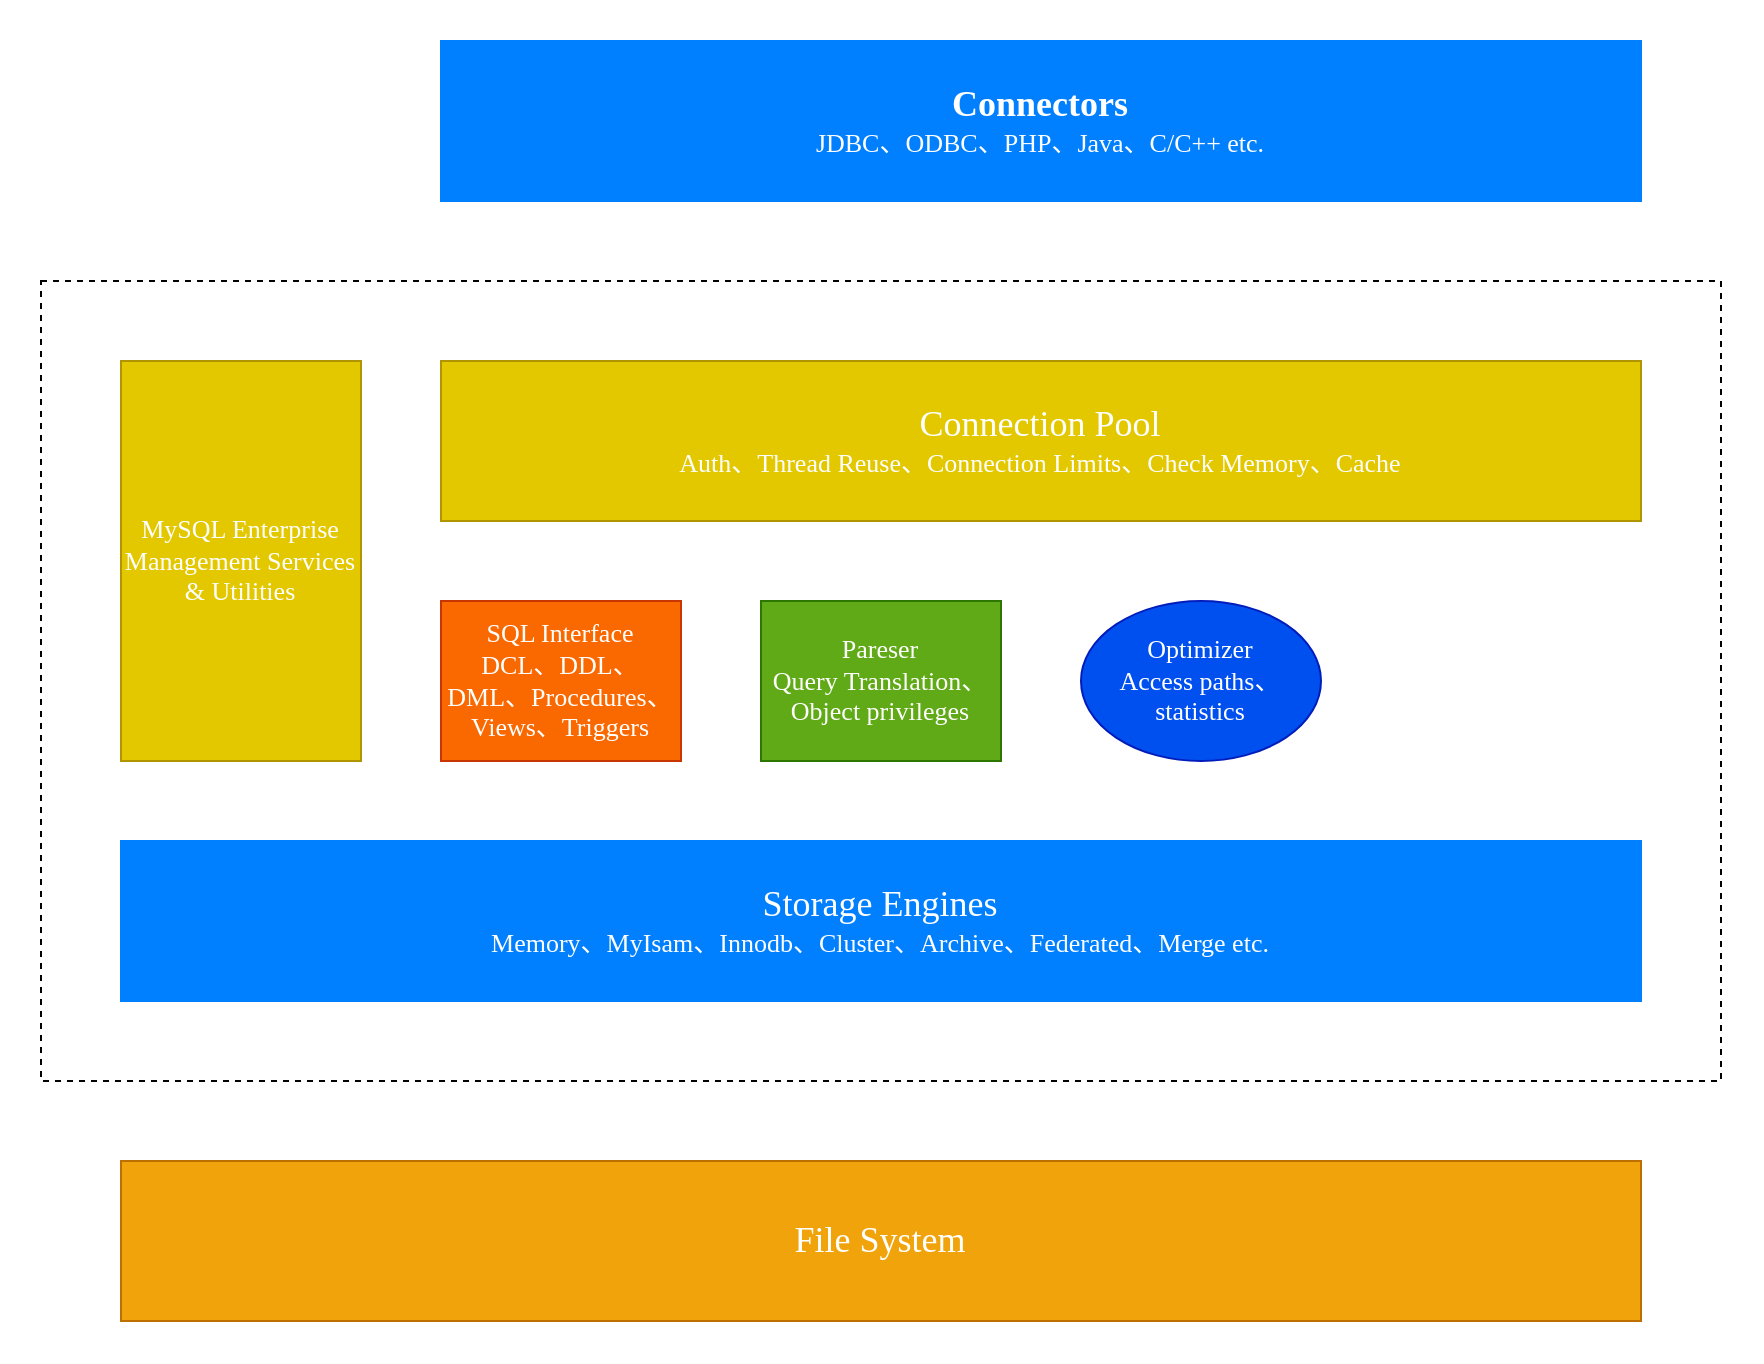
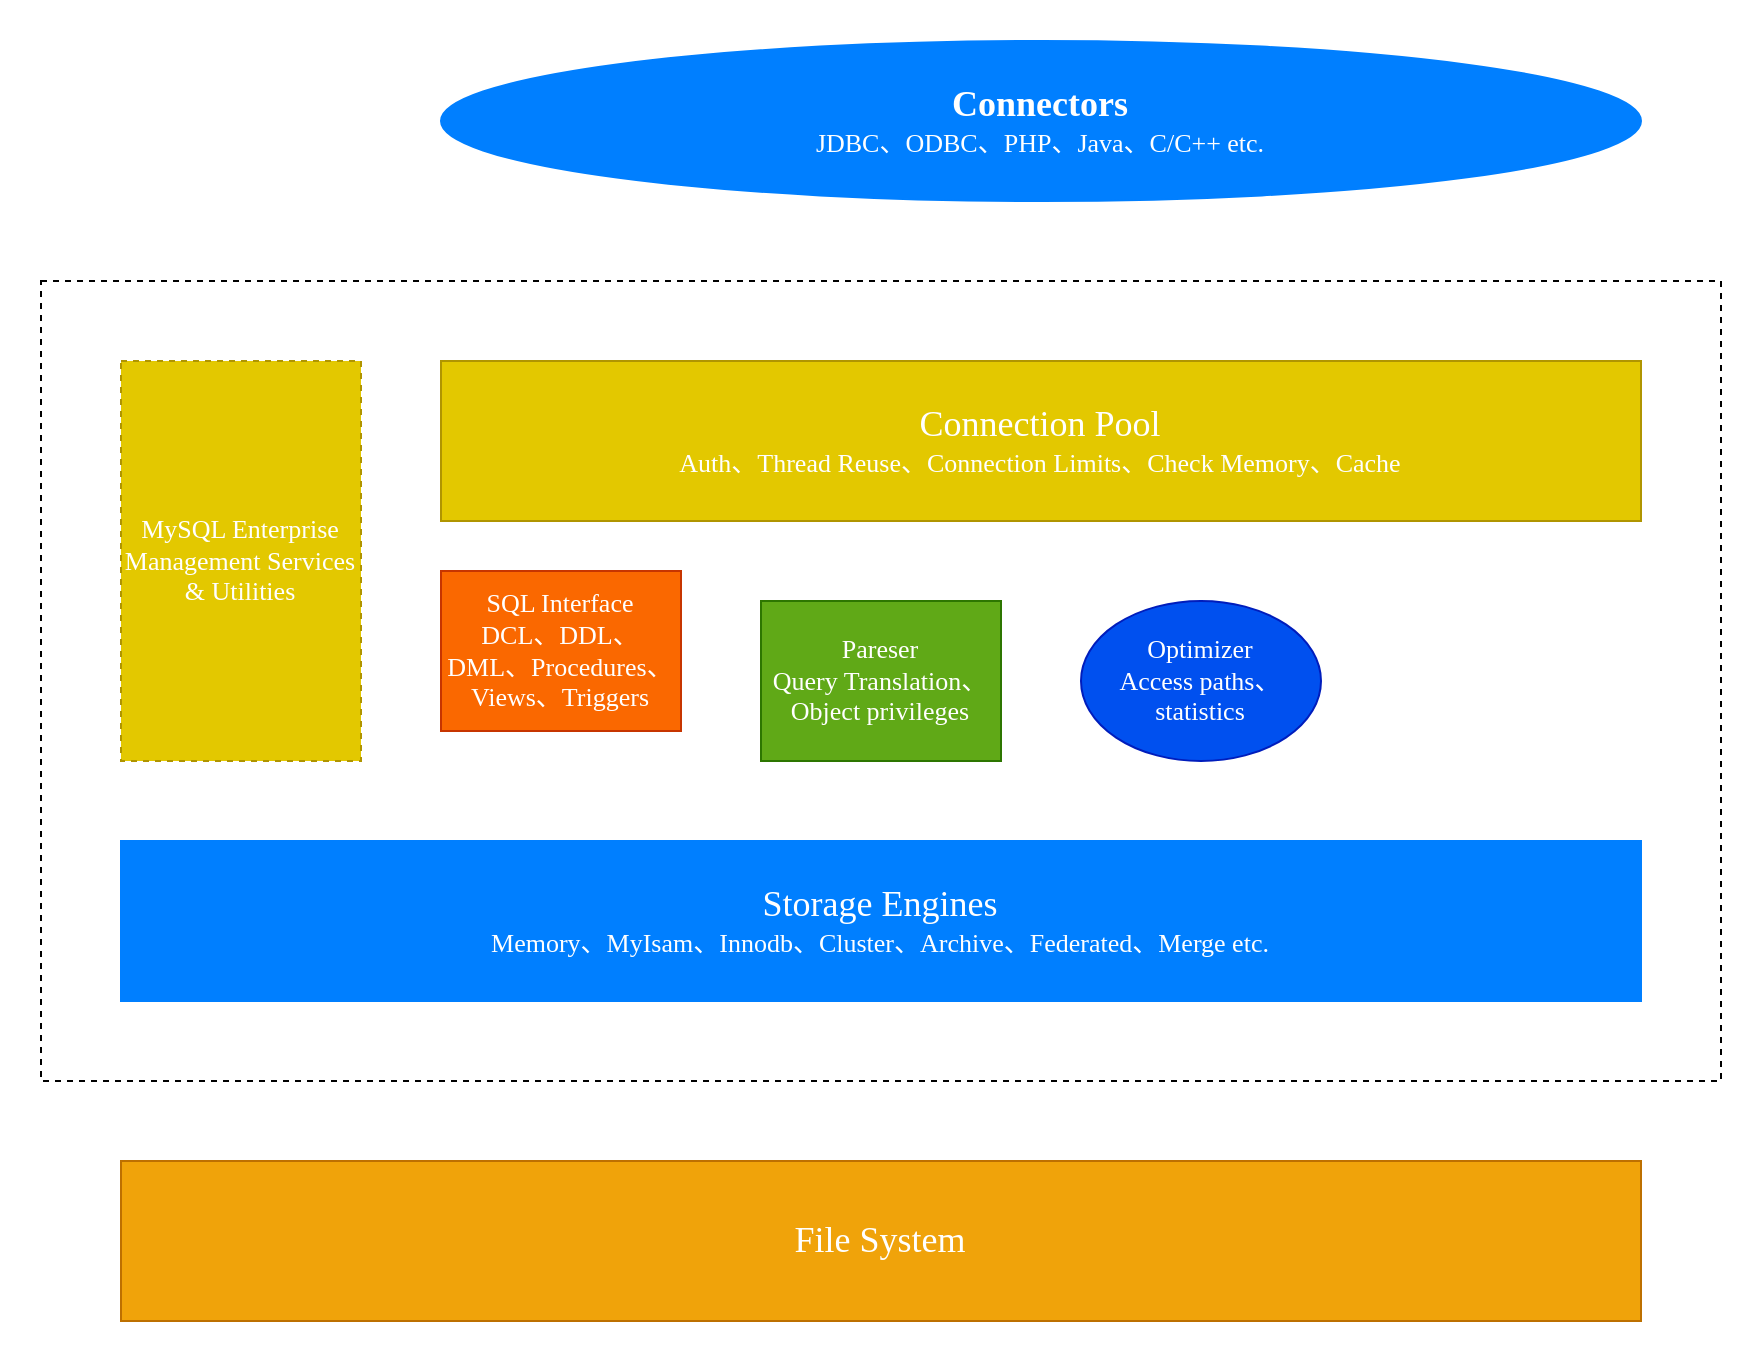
node "ConnectorsJDBC、ODBC、PHP、Java、C/C++ etc.": shape rectangle -> ellipse
node "MySQL Enterprise Management Services & Utilities": style solid -> dashed
node "SQL InterfaceDCL、DDL、DML、Procedures、Views、Triggers": moved (561, 681) -> (561, 651)
